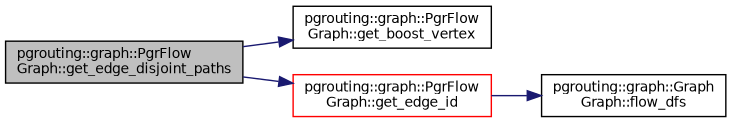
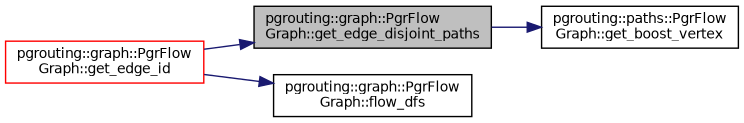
node "pgrouting::graph::PgrFlow Graph::get_boost_vertex": label "pgrouting::graph::PgrFlow Graph::get_boost_vertex" -> "pgrouting::paths::PgrFlow Graph::get_boost_vertex"
edge "pgrouting::graph::PgrFlow Graph::get_edge_disjoint_paths" -> "pgrouting::graph::PgrFlow Graph::get_edge_id": reversed
node "pgrouting::graph::Graph Graph::flow_dfs": label "pgrouting::graph::Graph Graph::flow_dfs" -> "pgrouting::graph::PgrFlow Graph::flow_dfs"
